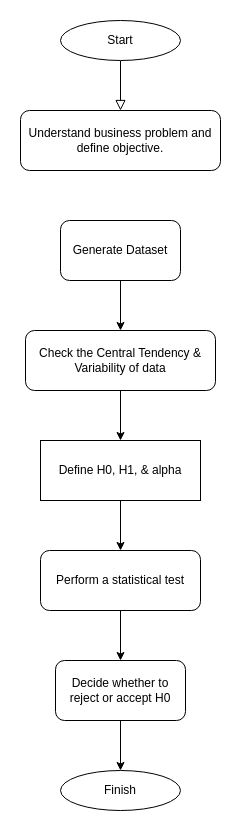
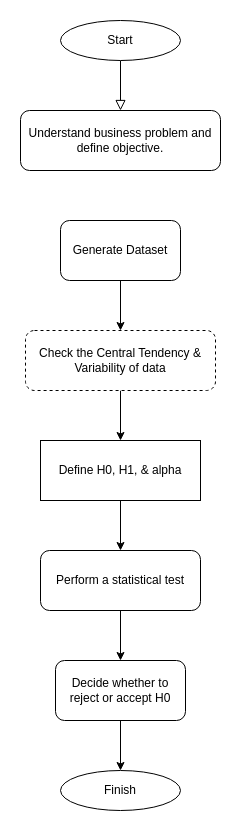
node "Check the Central Tendency & Variability of data": style solid -> dashed
